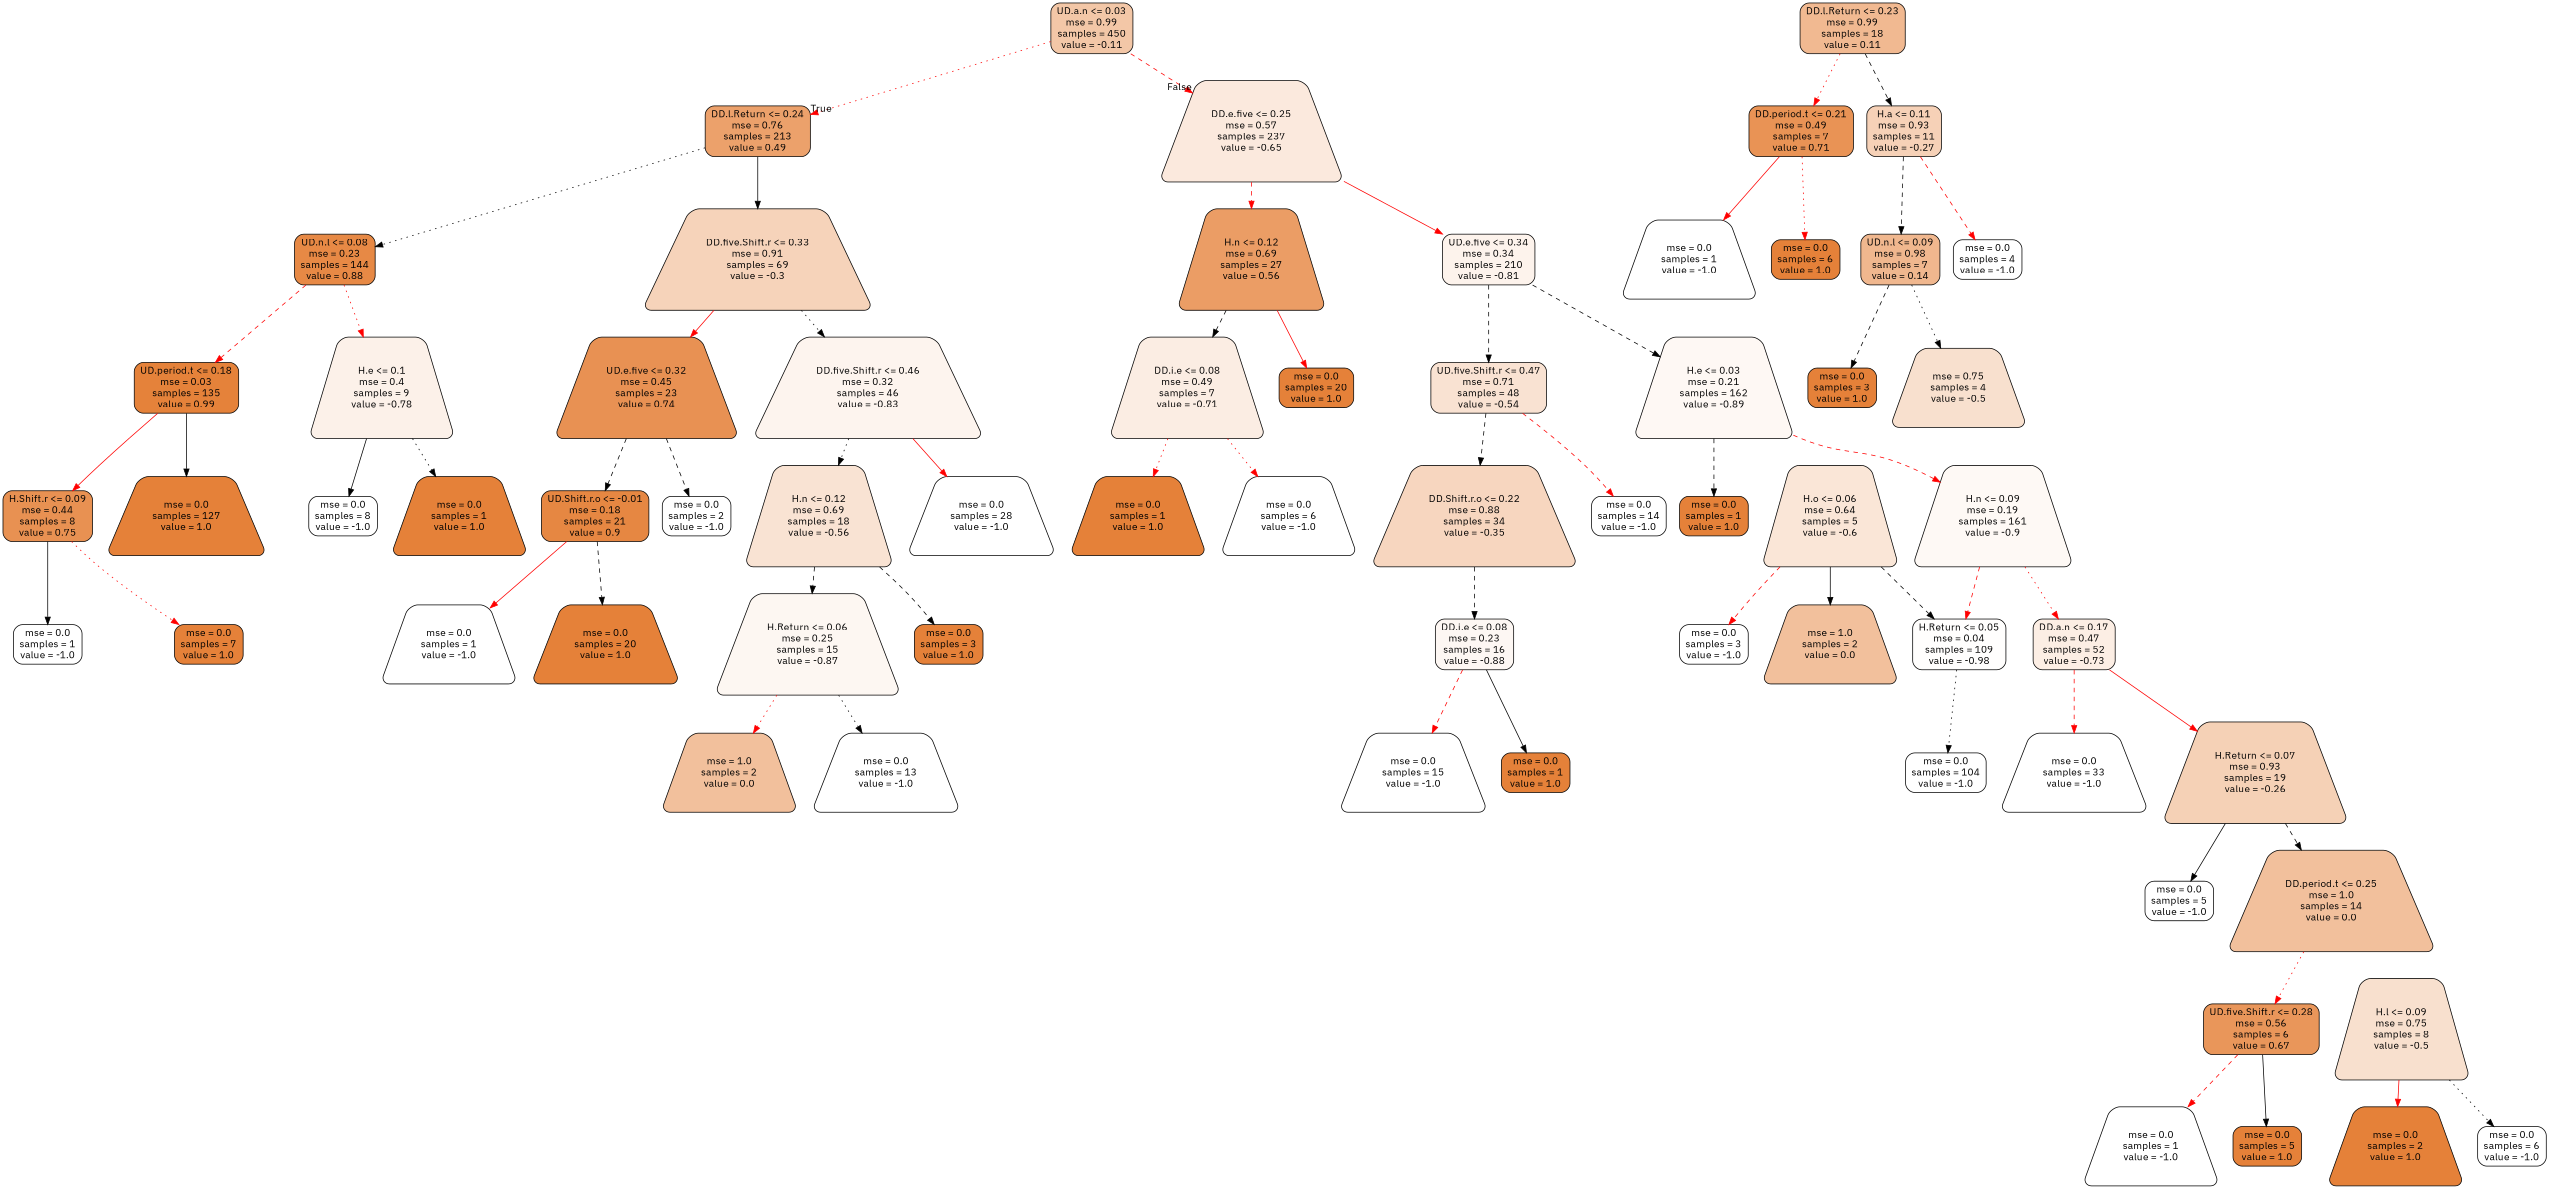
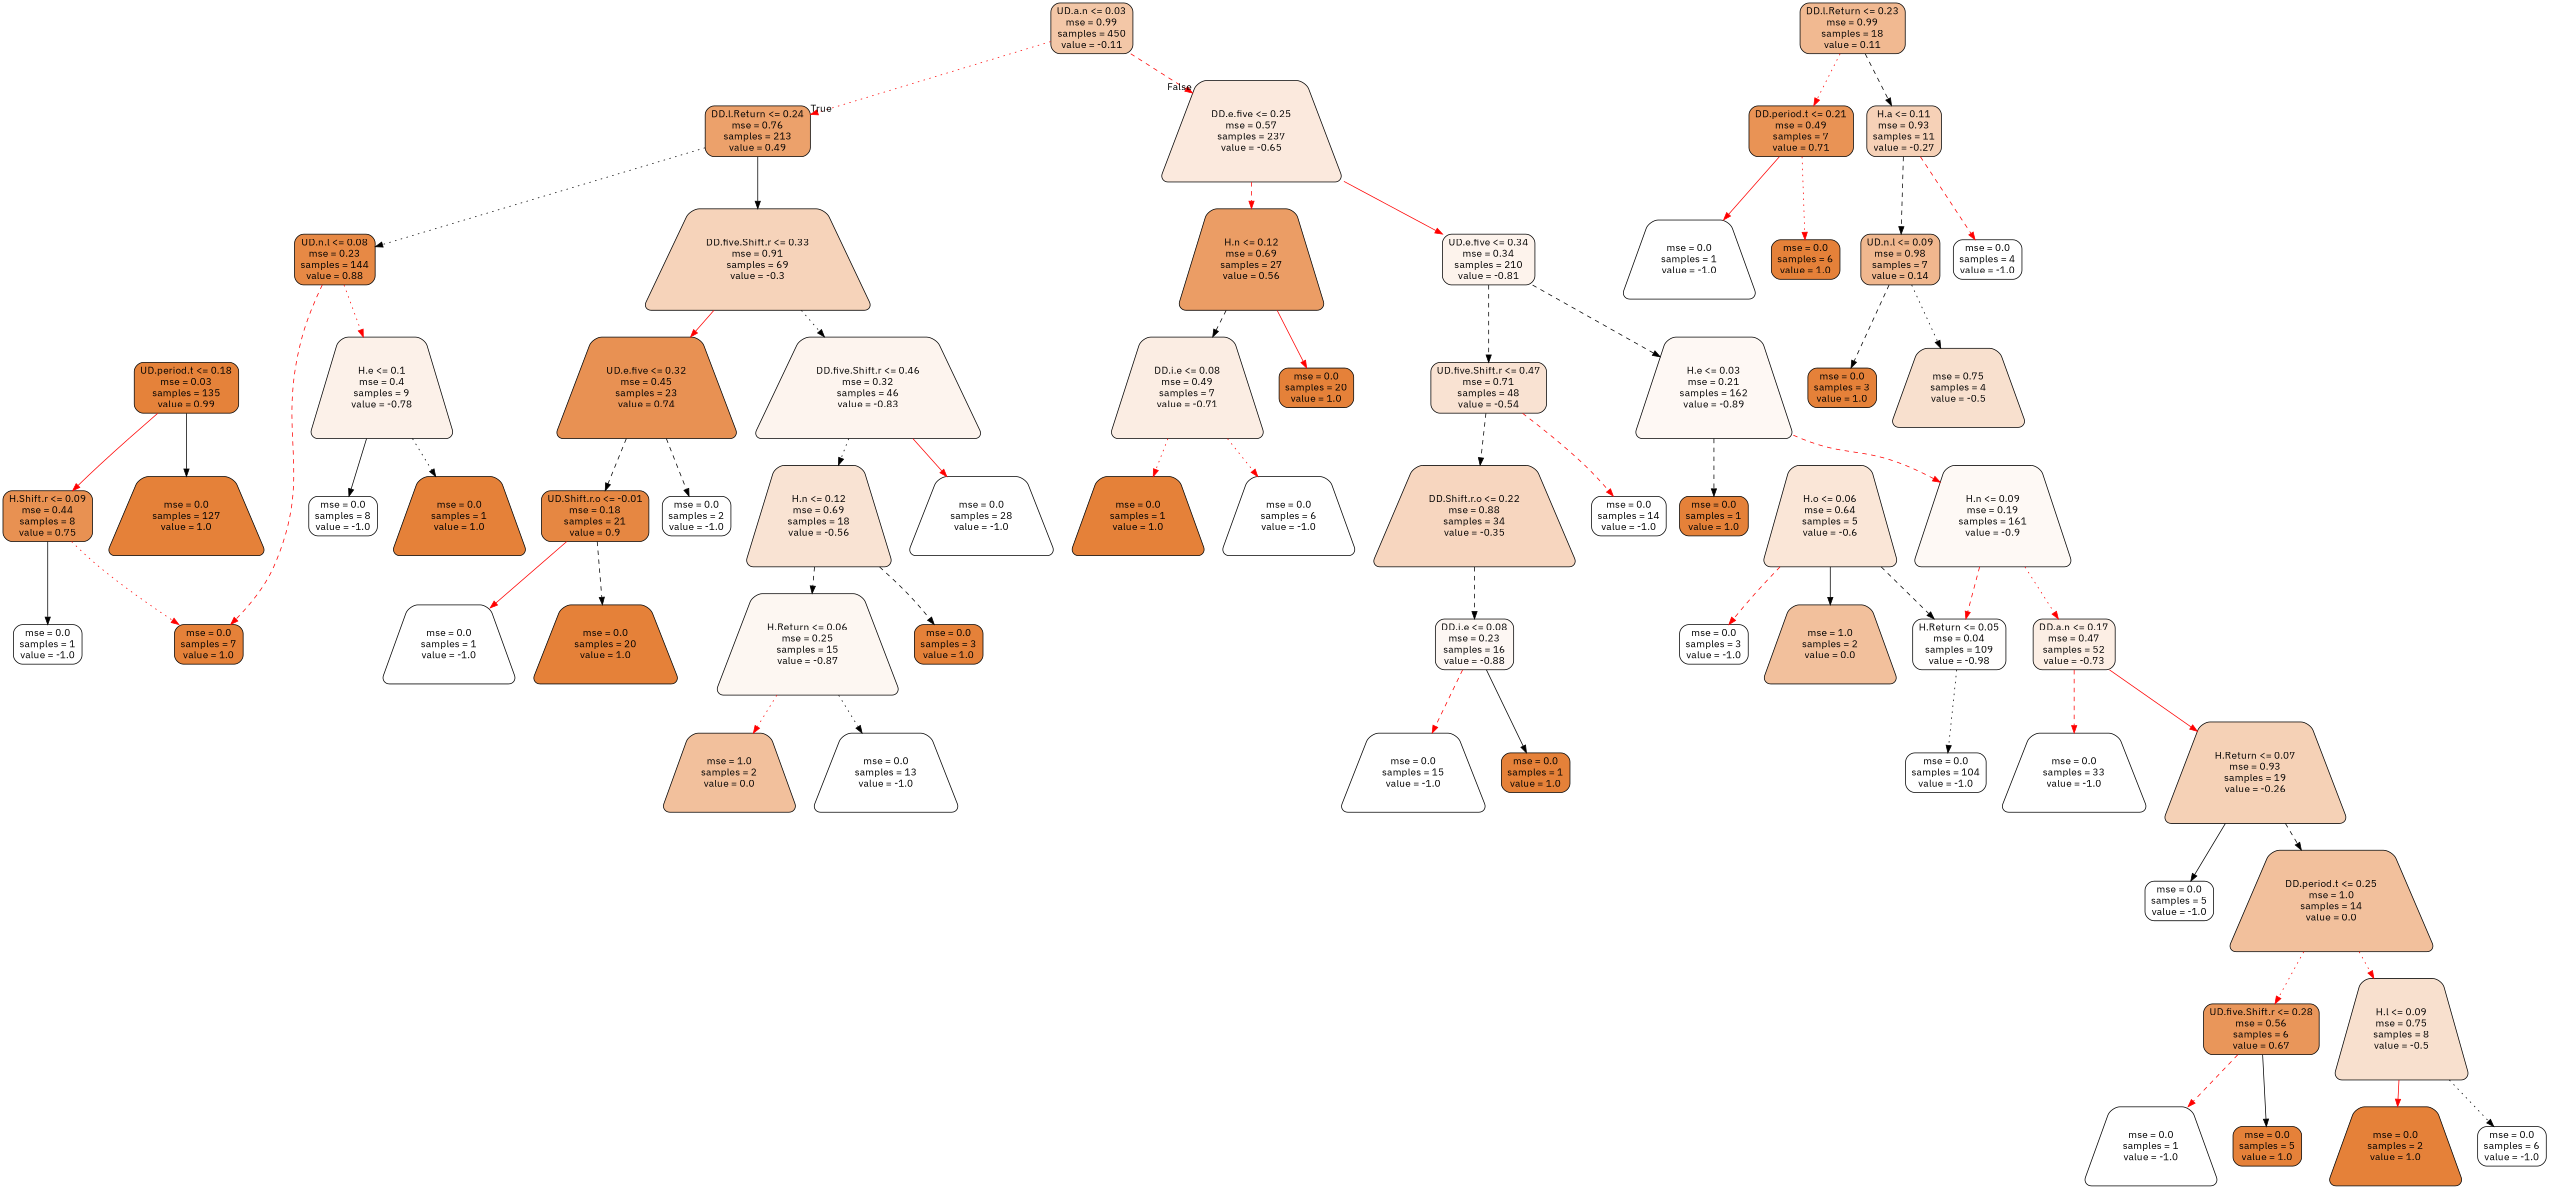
edge "UD.n.l <= 0.08 mse = 0.23 samples = 144 value = 0.88" -> "UD.period.t <= 0.18 mse = 0.03 samples = 135 value = 0.99": now "UD.n.l <= 0.08 mse = 0.23 samples = 144 value = 0.88" -> "mse = 0.0 samples = 7 value = 1.0"
edge "DD.period.t <= 0.25 mse = 1.0 samples = 14 value = 0.0" -> "H.l <= 0.09 mse = 0.75 samples = 8 value = -0.5": added
